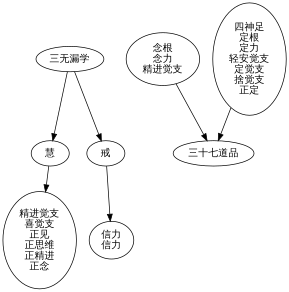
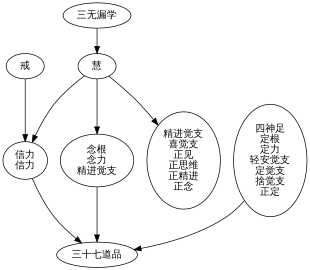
edge "慧" -> "信力 信力": added
edge "三无漏学" -> "戒": removed
edge "慧" -> "念根 念力 精进觉支": added
edge "信力 信力" -> "三十七道品": added
